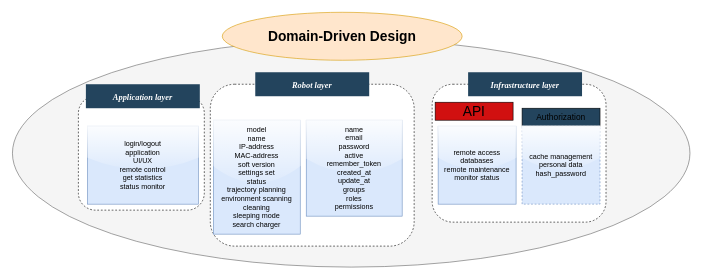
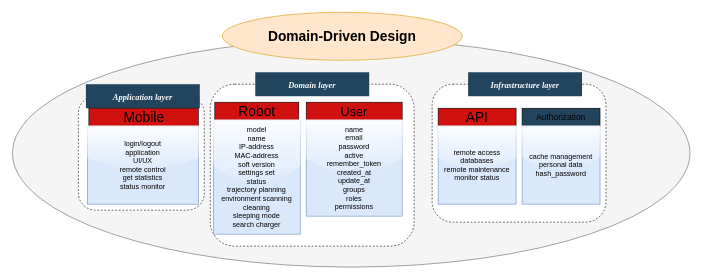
node "Robot layer": label "Robot layer" -> "Domain layer"
node "Robot": added
node "User": added
node "API": moved (474, 111) -> (477, 117)
node "Mobile": added
node "cache management personal data hash_password": style dashed -> solid
